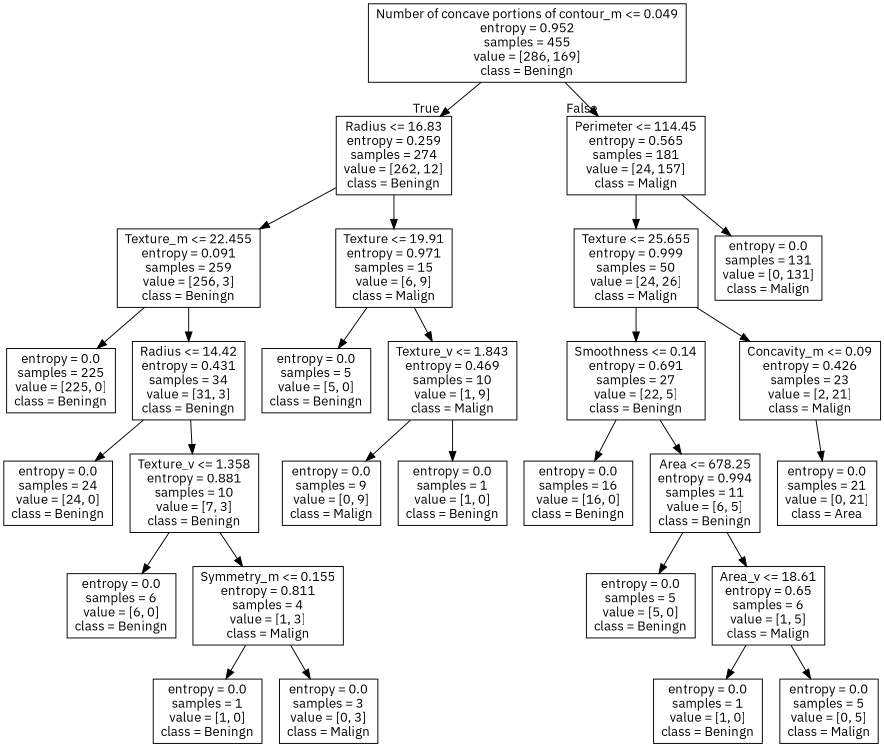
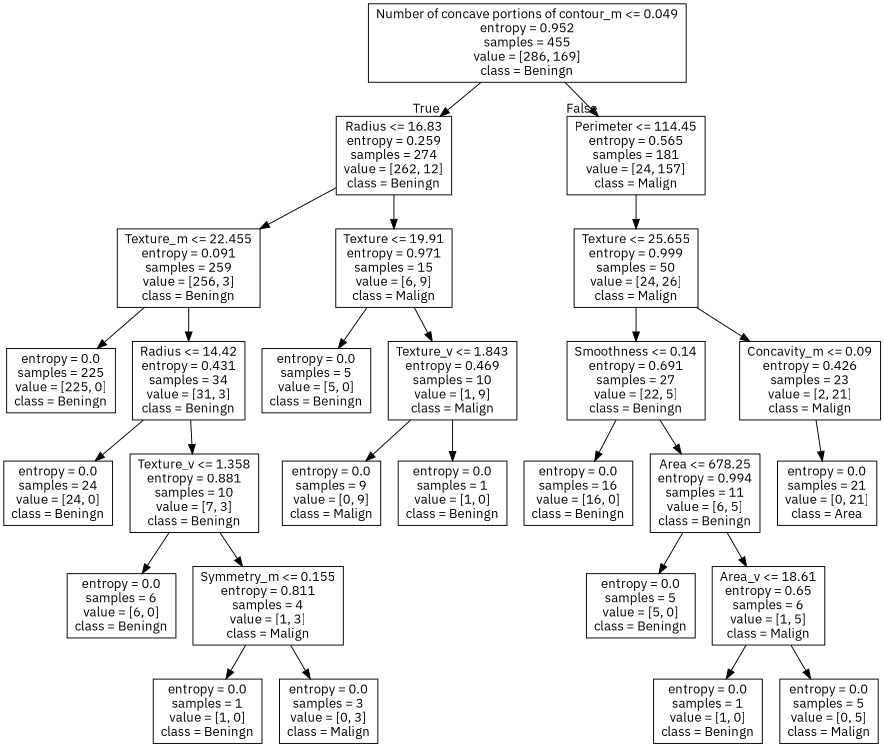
node "entropy = 0.0 samples = 131 value = [0, 131] class = Malign": removed
